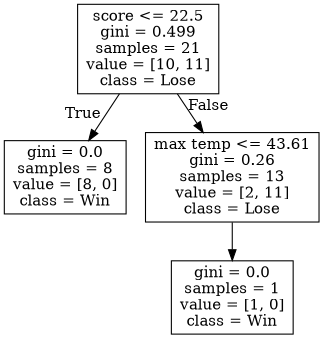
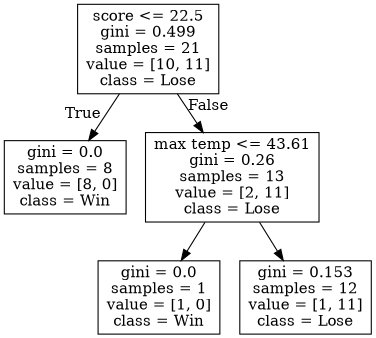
node "gini = 0.153 samples = 12 value = [1, 11] class = Lose": added
